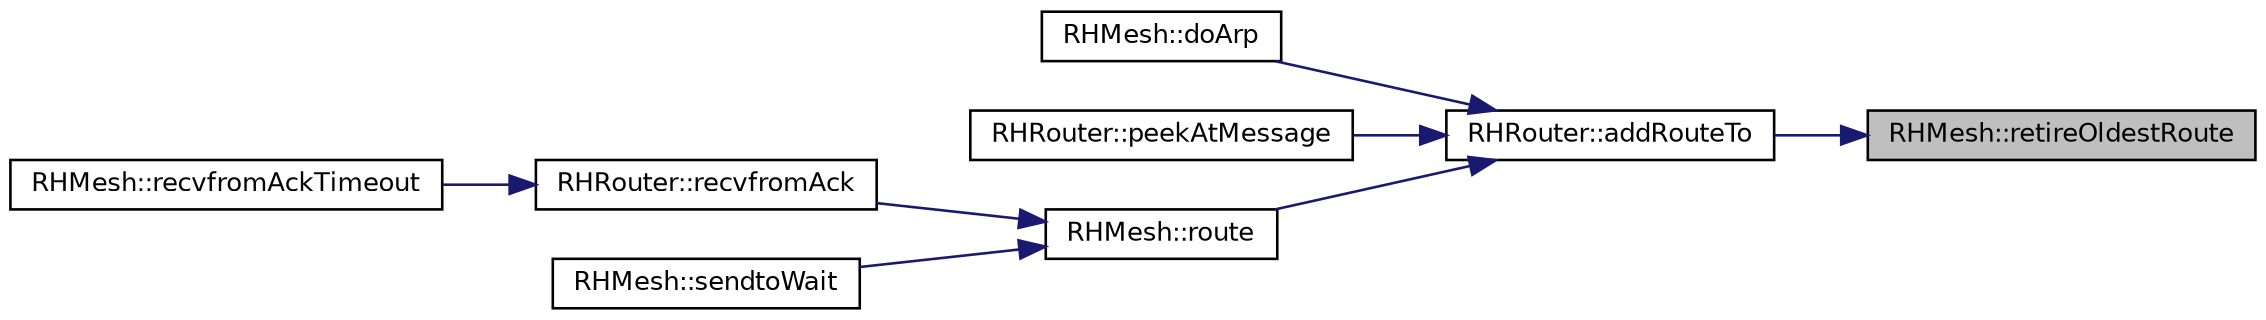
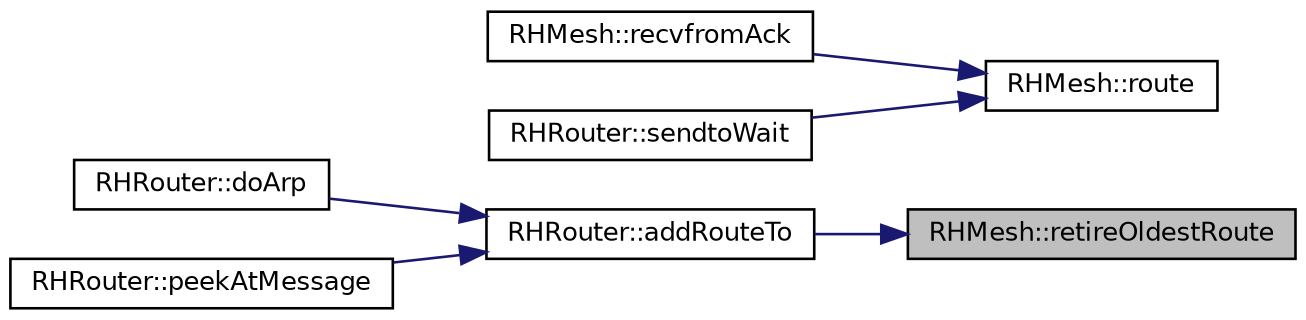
node "RHMesh::doArp": label "RHMesh::doArp" -> "RHRouter::doArp"
node "RHMesh::recvfromAckTimeout": removed
node "RHRouter::recvfromAck": label "RHRouter::recvfromAck" -> "RHMesh::recvfromAck"
edge "RHMesh::route" -> "RHRouter::addRouteTo": removed
node "RHMesh::sendtoWait": label "RHMesh::sendtoWait" -> "RHRouter::sendtoWait"
